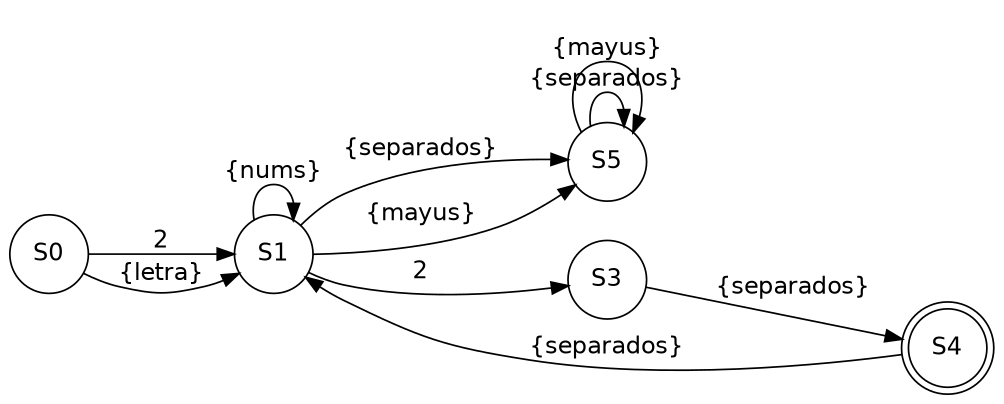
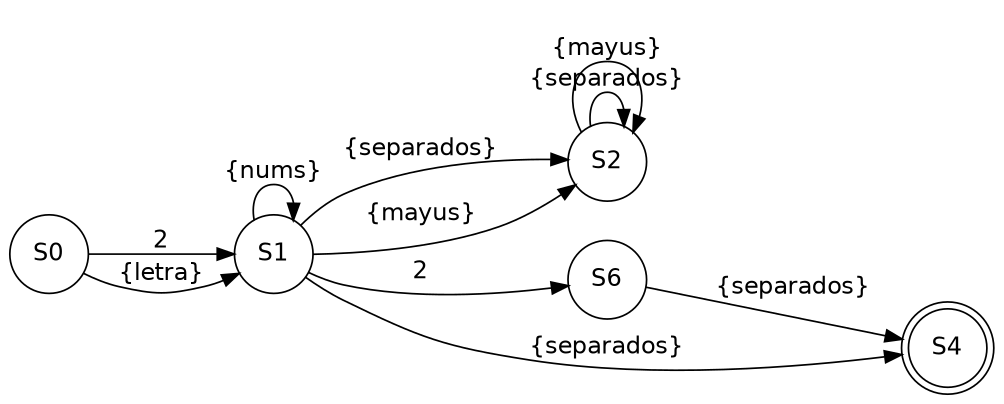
node "S5": label "S5" -> "S2"
node "S3": label "S3" -> "S6"
edge "S4" -> "S1": reversed
